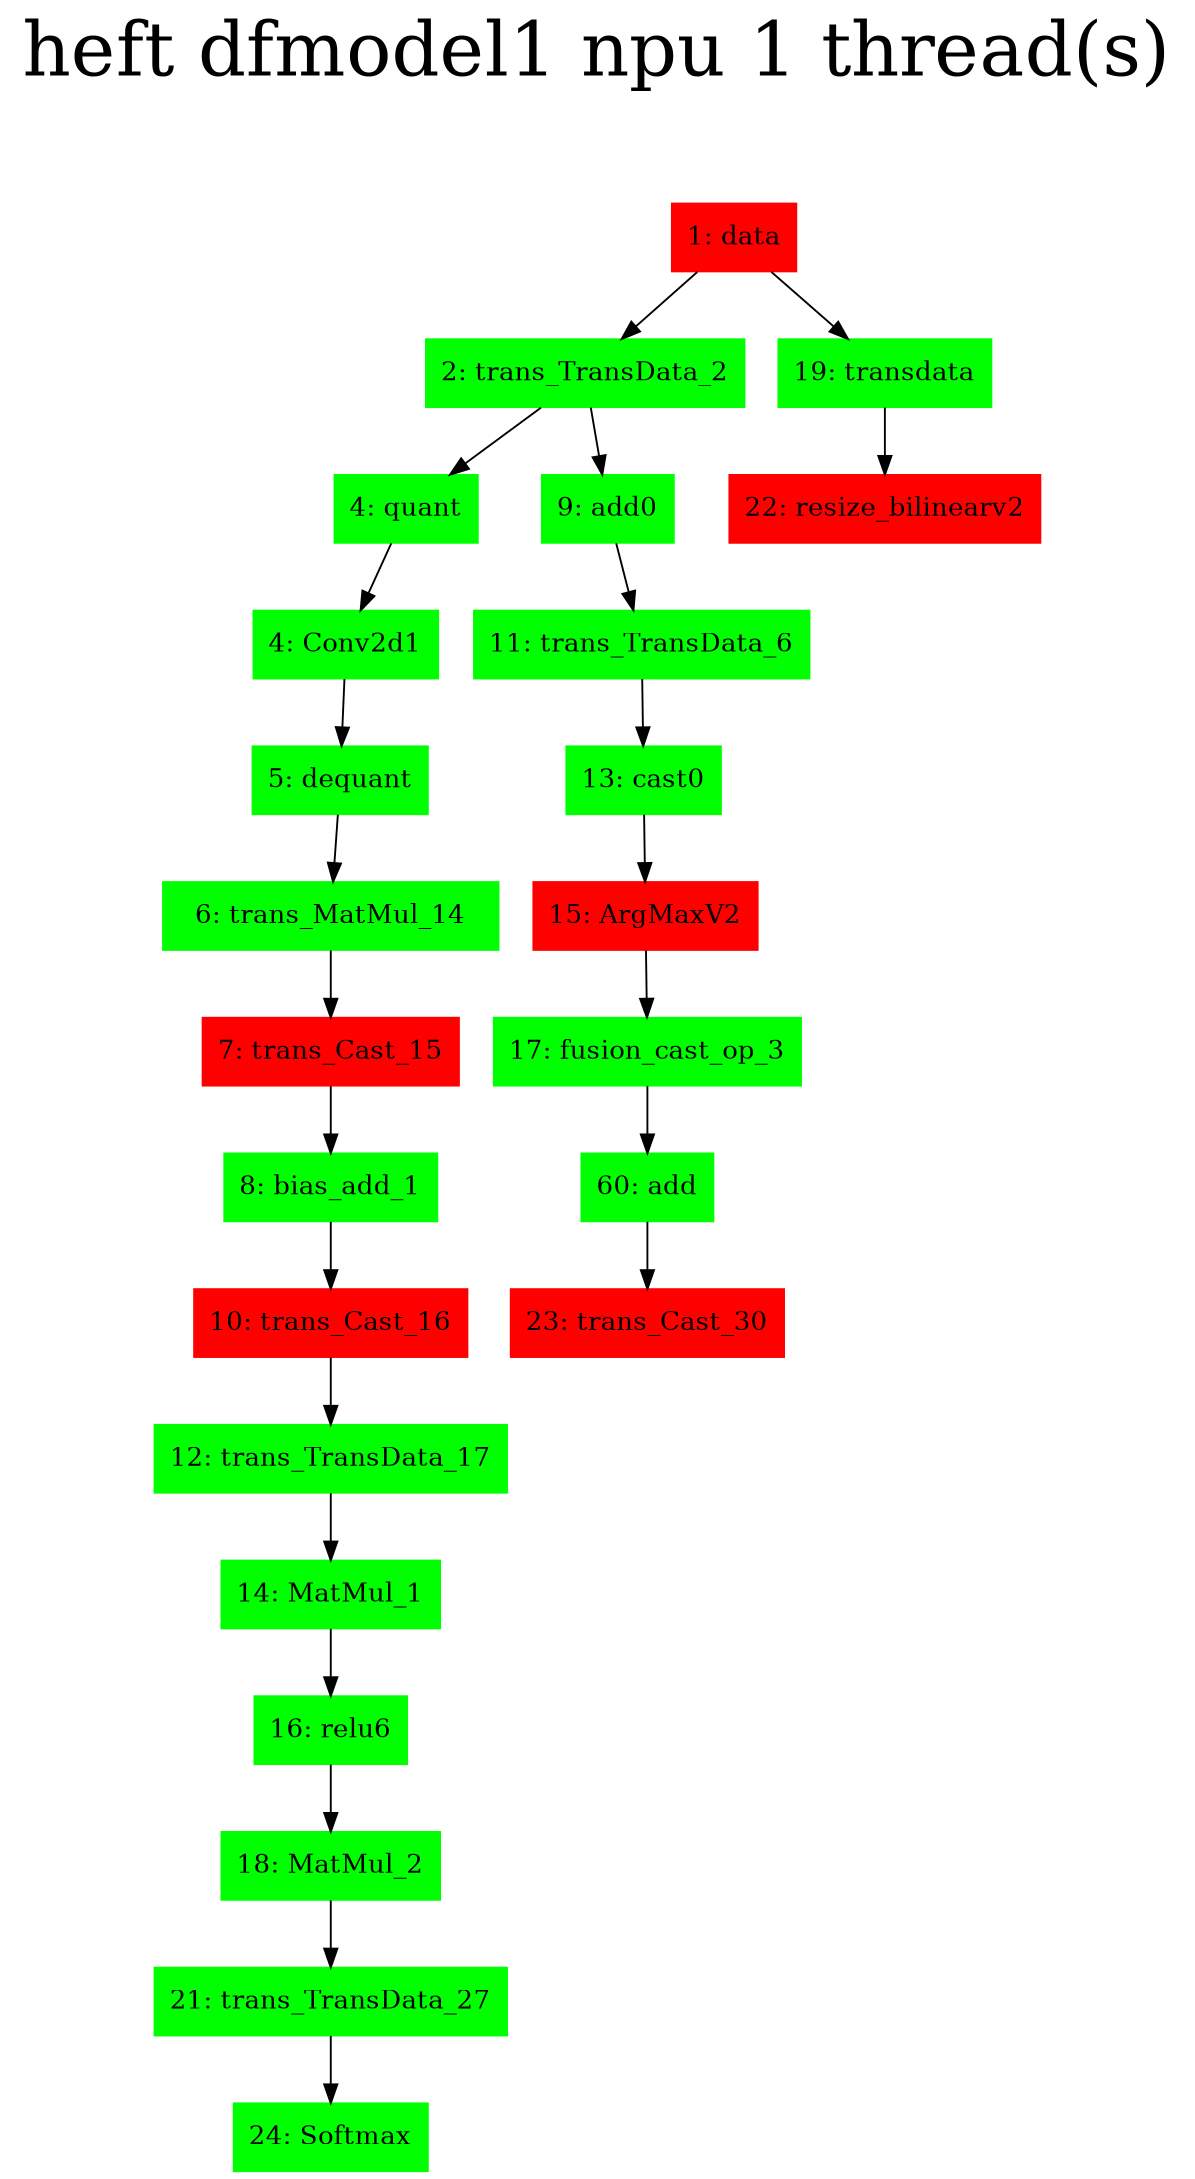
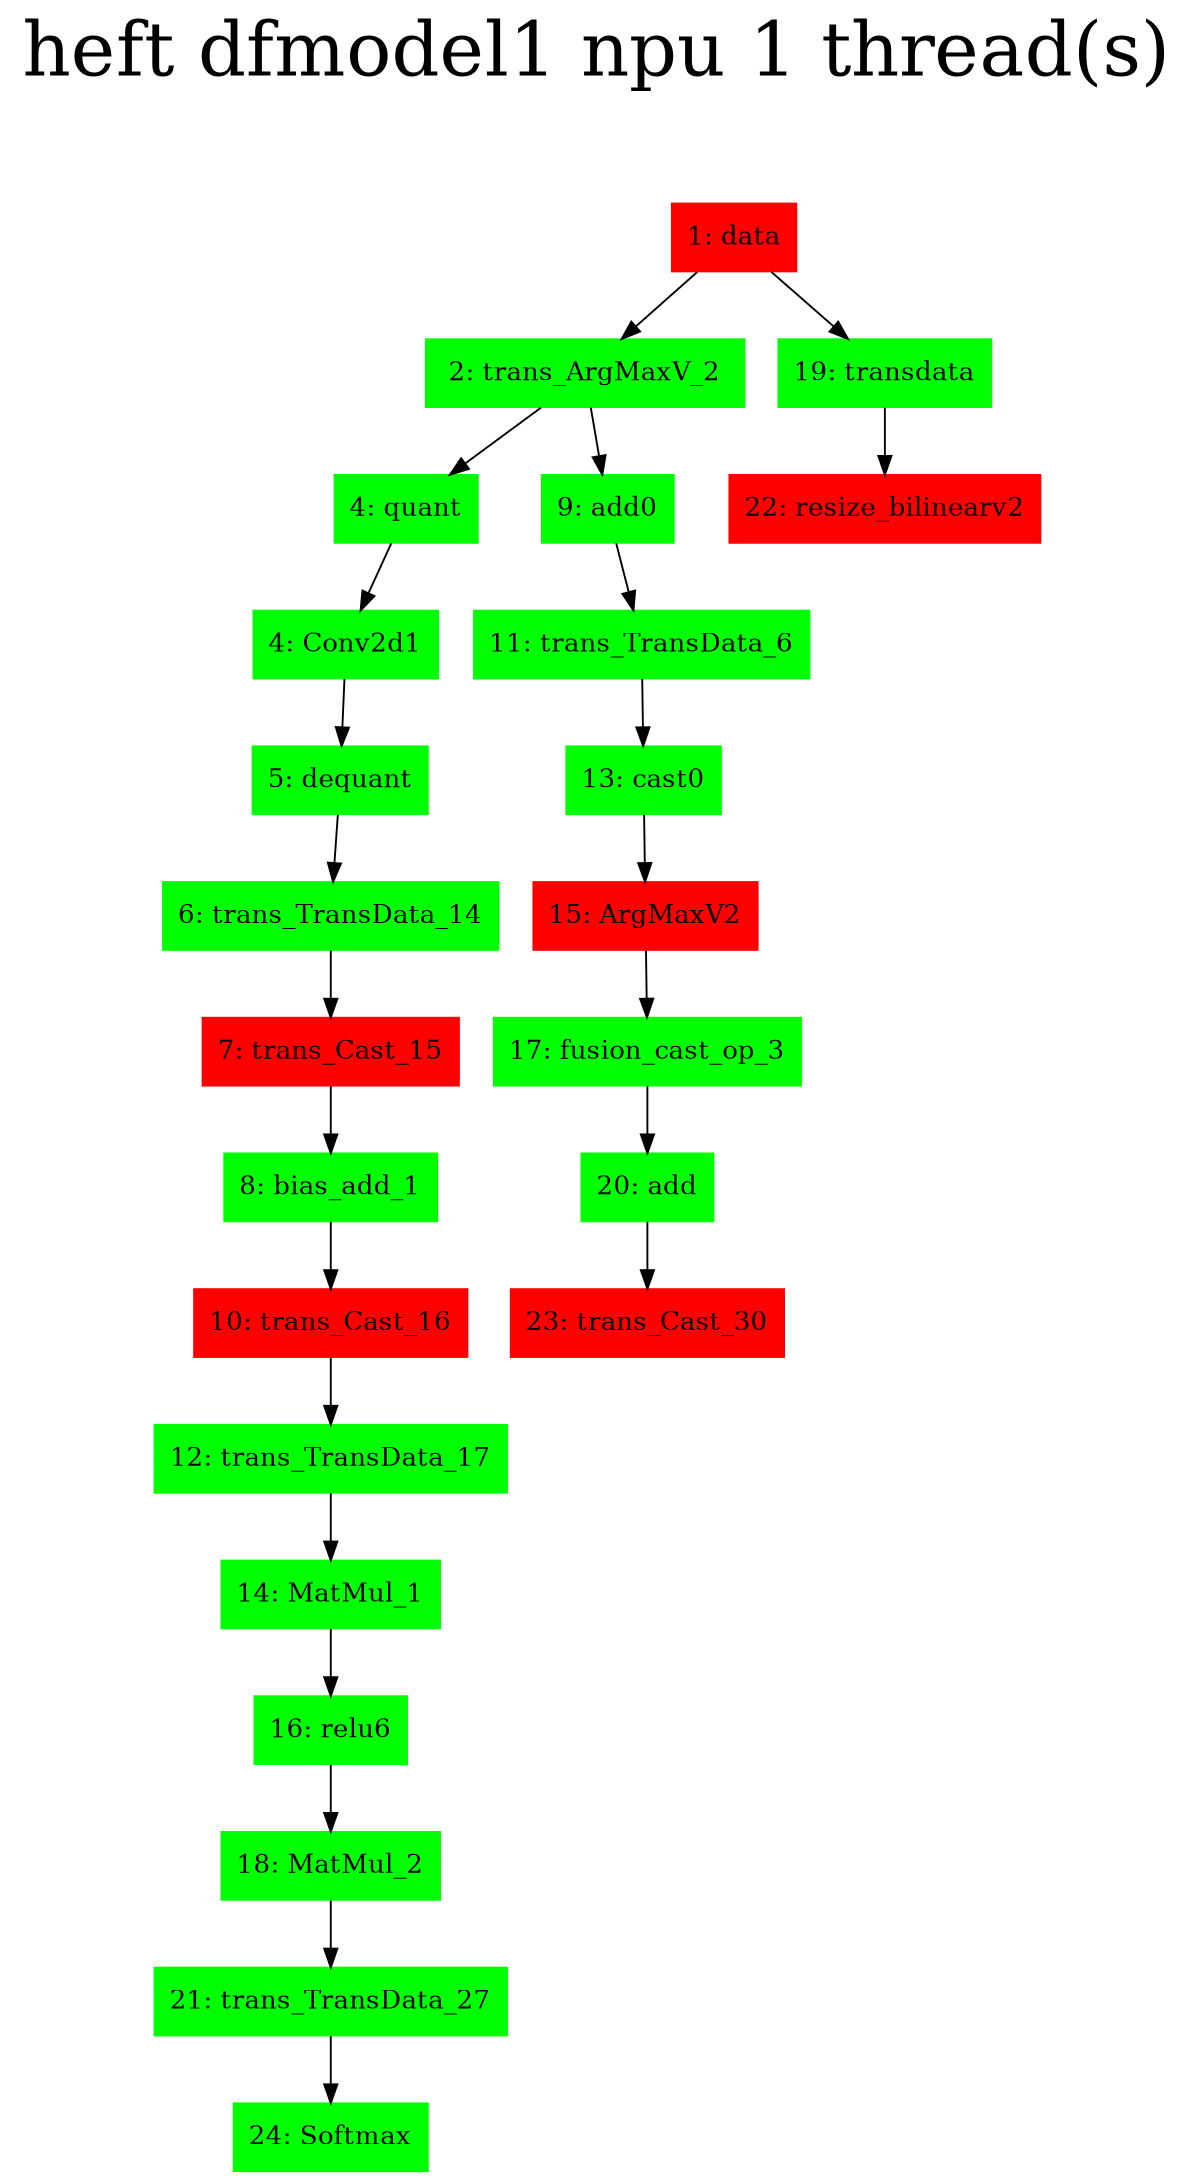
node "2: trans_TransData_2": label "2: trans_TransData_2" -> "2: trans_ArgMaxV_2"
node "6: trans_MatMul_14": label "6: trans_MatMul_14" -> "6: trans_TransData_14"
node "60: add": label "60: add" -> "20: add"
